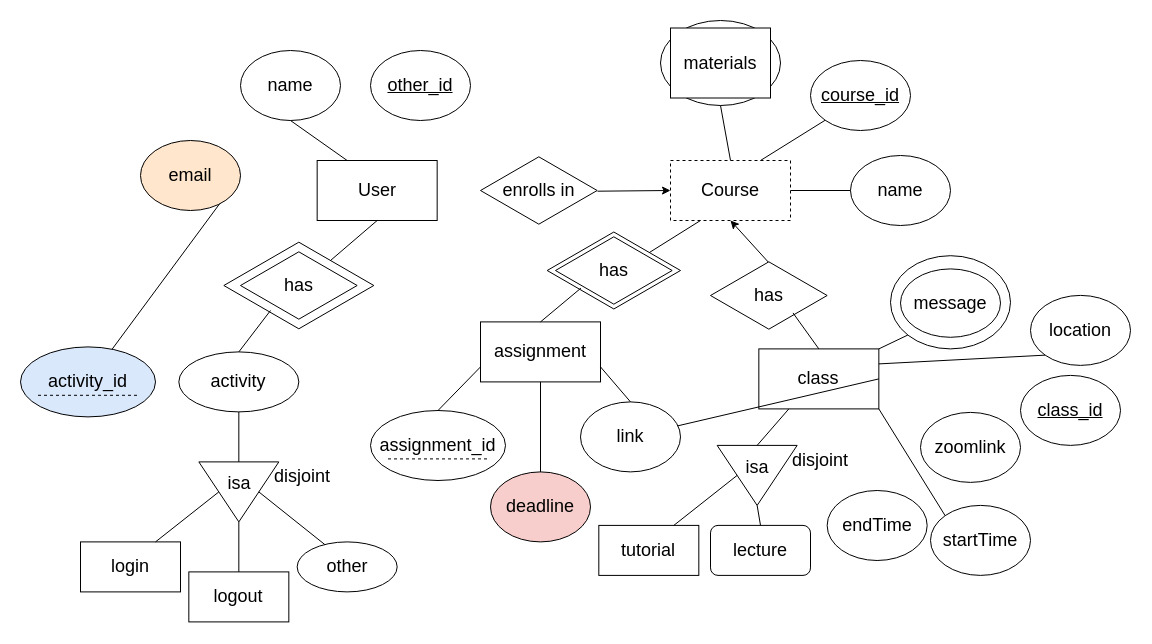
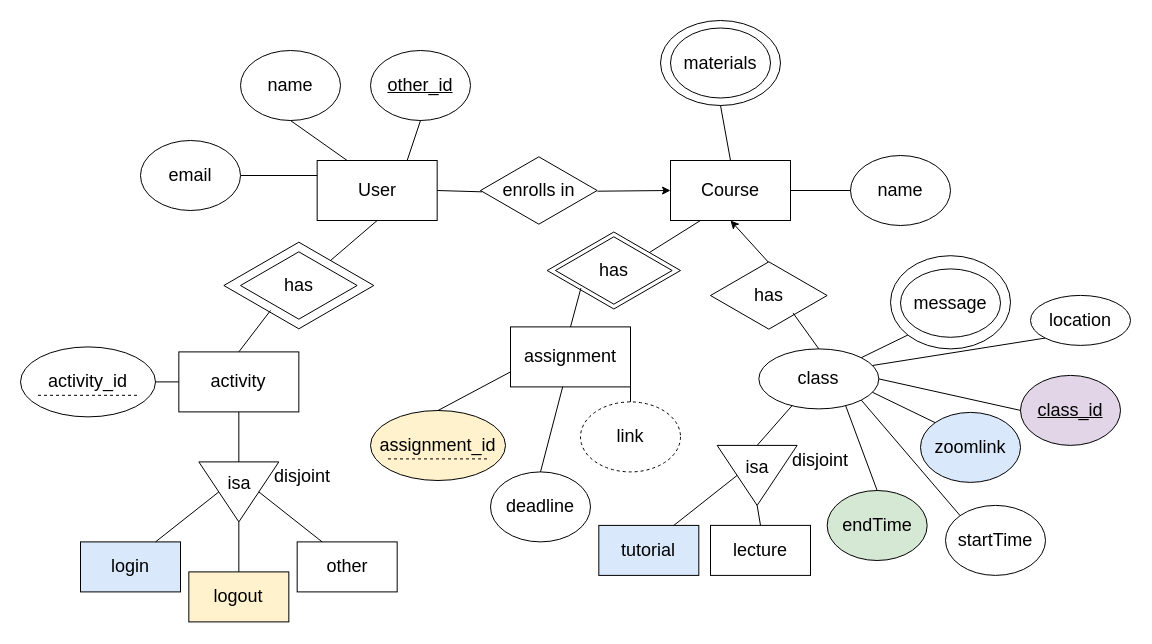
node "materials": shape rectangle -> ellipse
node "course_id": removed
edge "course_id" -- "Course": removed
edge "other_id" -- "User": added
node "email": fillcolor #ffe6cc -> #ffffff
edge "User" -- "enrolls in": added
node "Course": style dashed -> solid
edge "email" -- "activity_id": now "email" -- "User"
node "location": size 100x70 -> 100x50
node "assignment": moved (541, 352) -> (571, 357)
node "class": shape rectangle -> ellipse
node "activity_id": fillcolor #dae8fc -> #ffffff
edge "activity_id" -- "activity": added
node "activity": shape ellipse -> rectangle
edge "class" -- "link": now "class" -- "class_id"
edge "class" -- "zoomlink": added
node "class_id": fillcolor #ffffff -> #e1d5e7
node "link": style solid -> dashed
node "assignment_id": fillcolor #ffffff -> #fff2cc
node "zoomlink": fillcolor #ffffff -> #dae8fc
edge "class" -- "endTime": added
node "deadline": fillcolor #f8cecc -> #ffffff
node "endTime": fillcolor #ffffff -> #d5e8d4
node "startTime": moved (981, 540) -> (996, 540)
node "tutorial": fillcolor #ffffff -> #dae8fc
node "lecture": shape rounded rectangle -> rectangle
node "login": fillcolor #ffffff -> #dae8fc
node "other": shape ellipse -> rectangle
node "logout": fillcolor #ffffff -> #fff2cc
